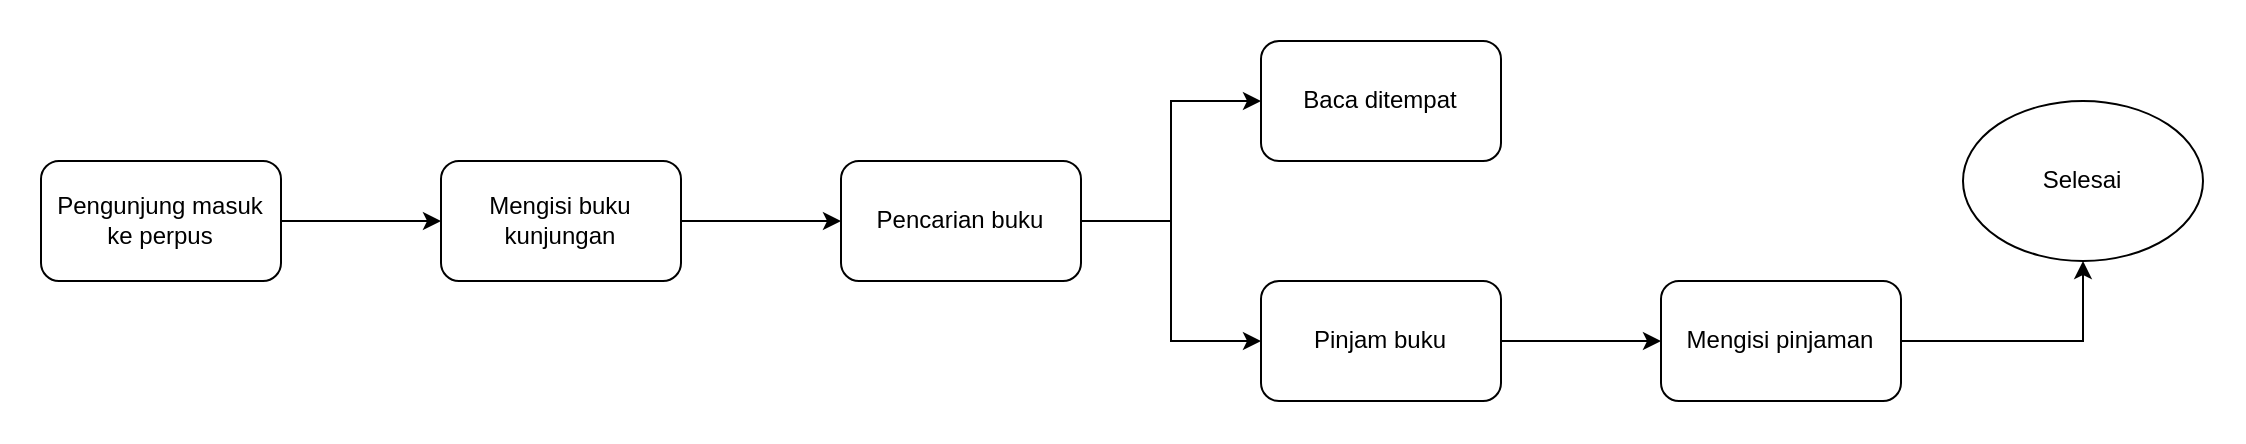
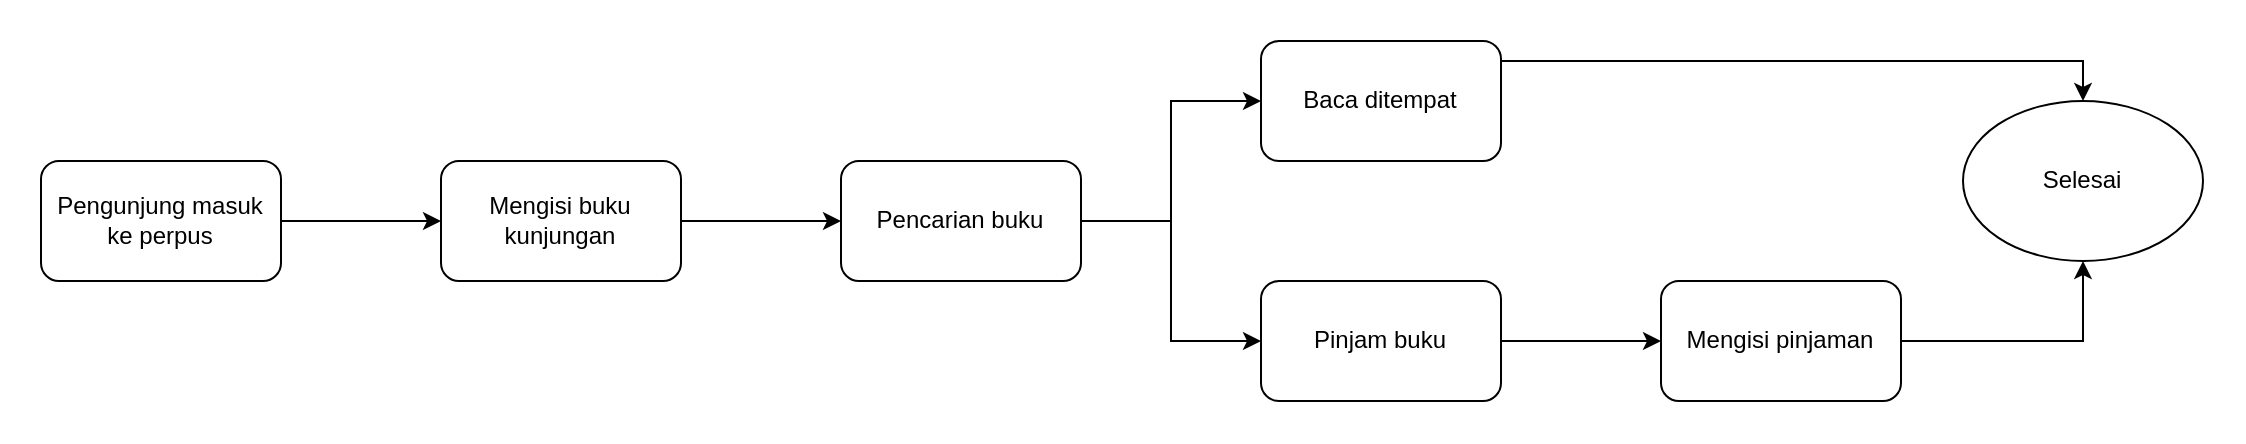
edge "Baca ditempat" -> "Selesai": added
